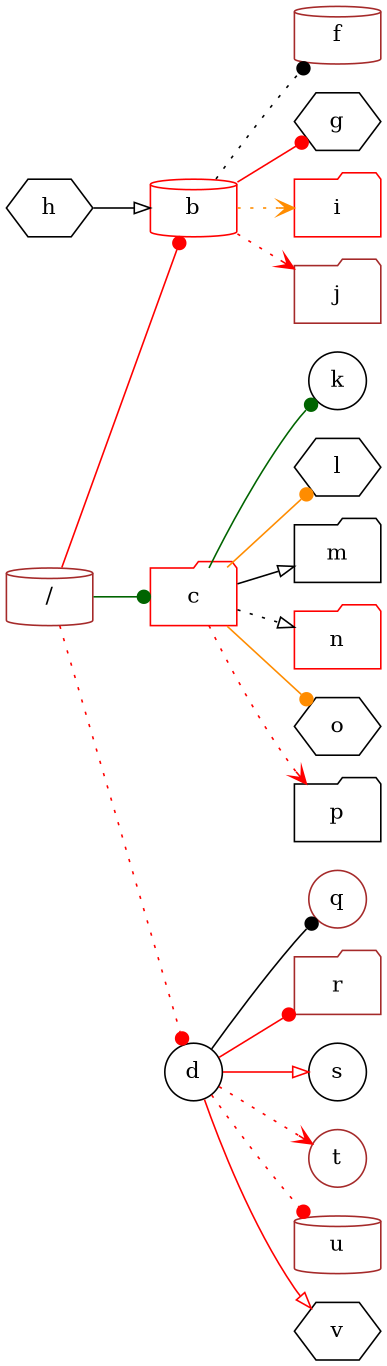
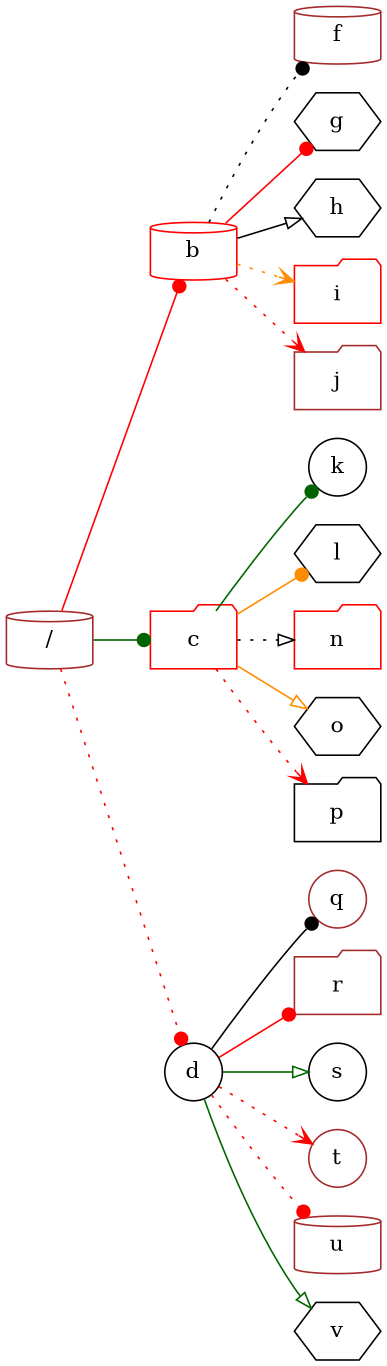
edge "h" -> "b": reversed
node "m": removed
edge "c" -> "o": arrowhead dot -> onormal
edge "d" -> "s": color red -> darkgreen
edge "d" -> "v": color red -> darkgreen
